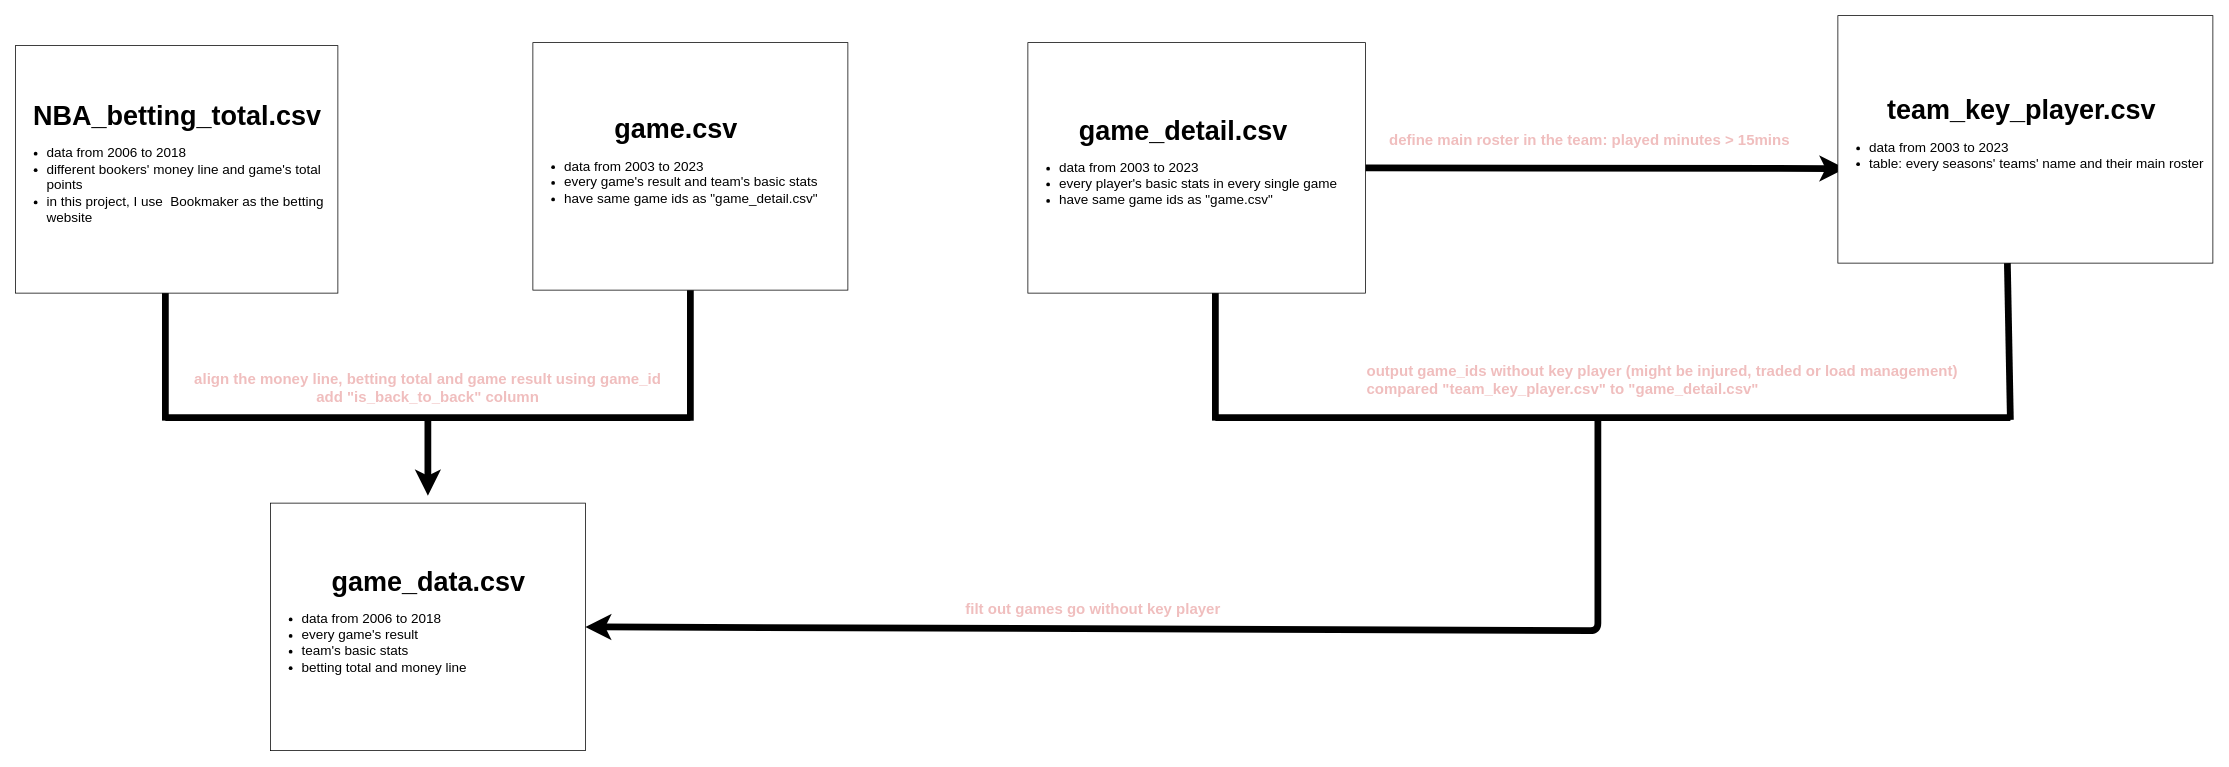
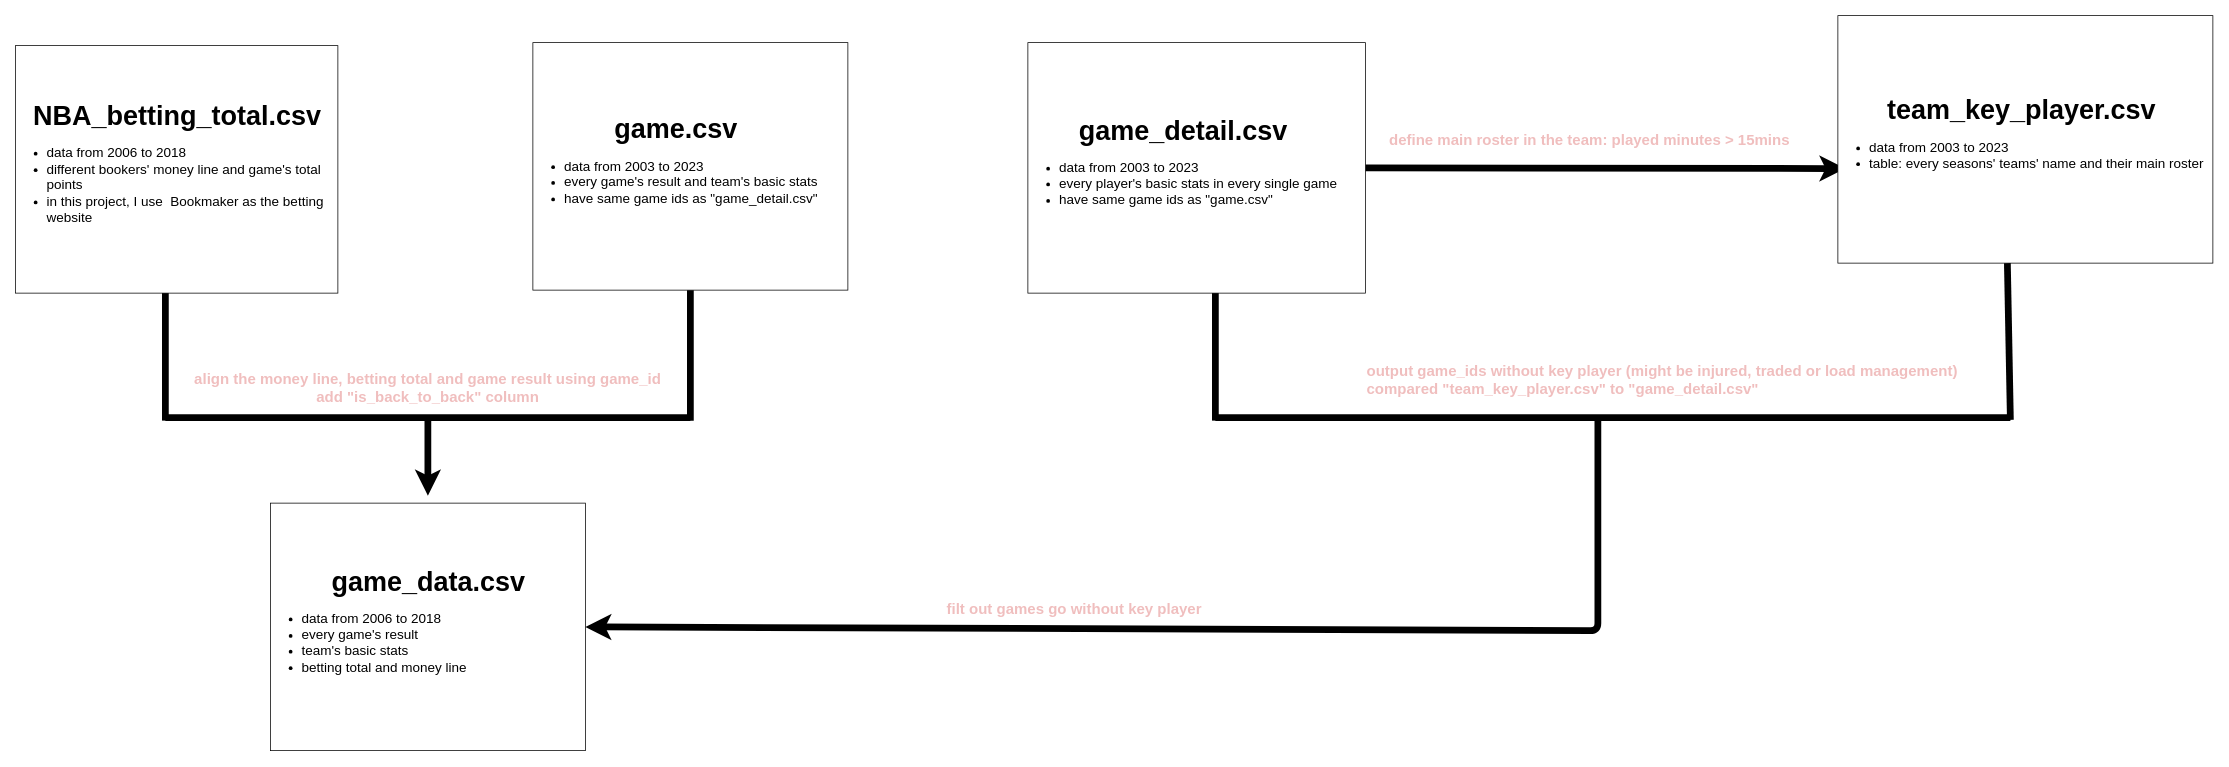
node "filt out games go without key player": moved (1103, 608) -> (1084, 608)
